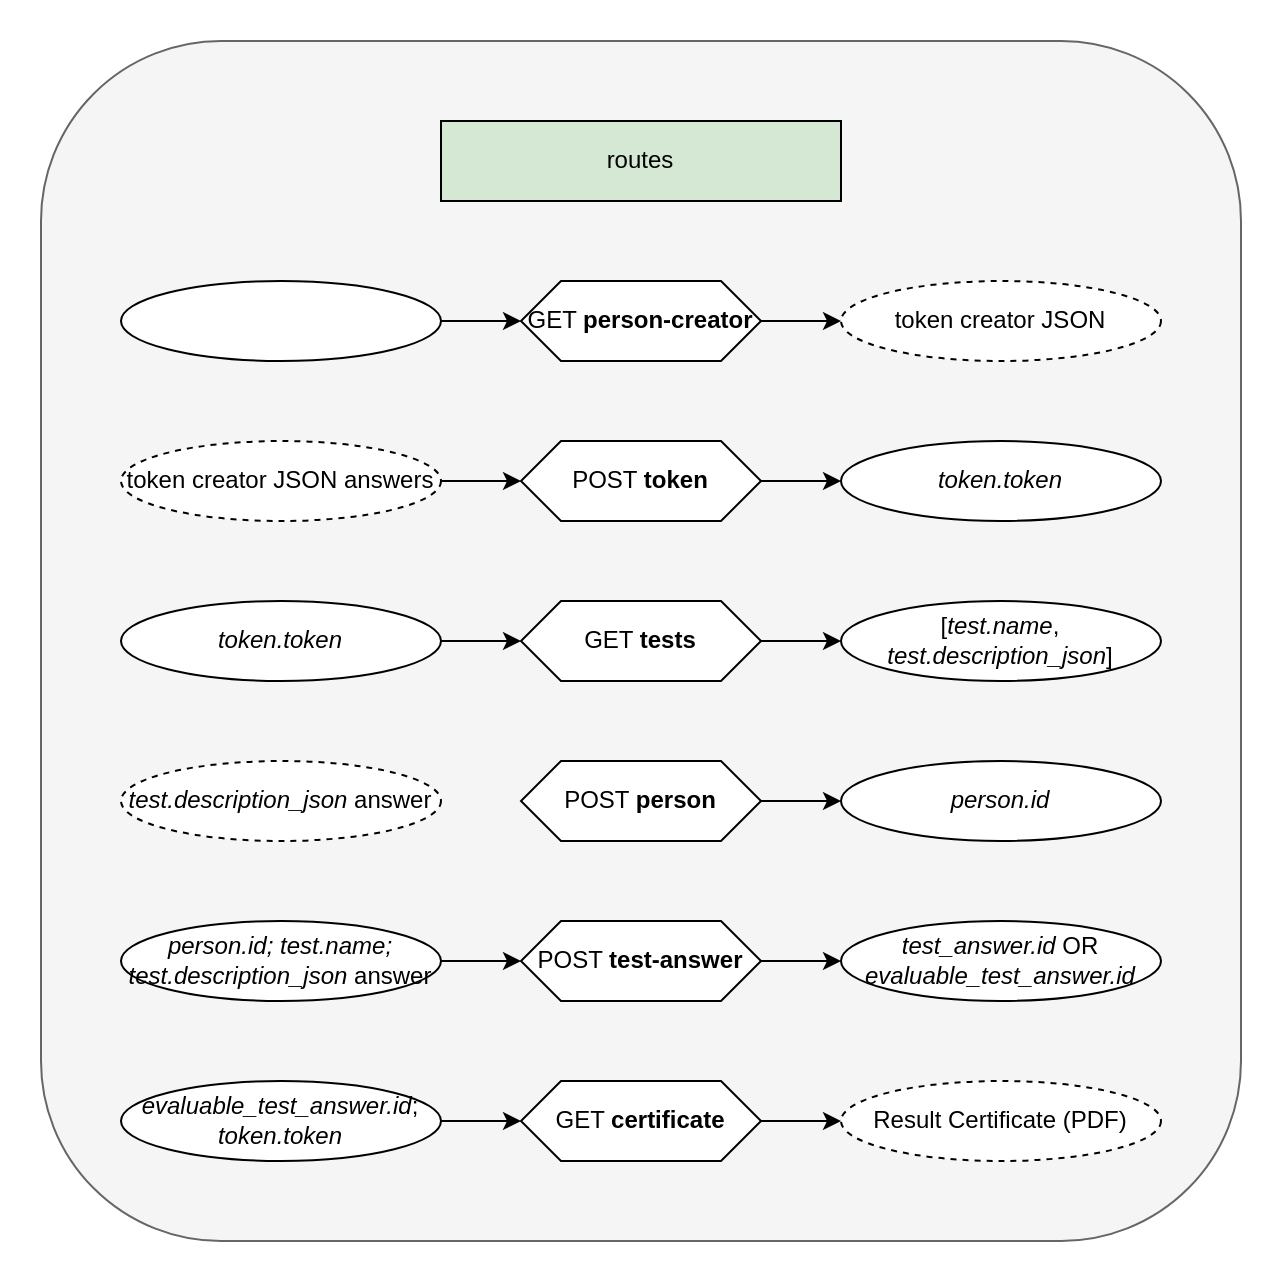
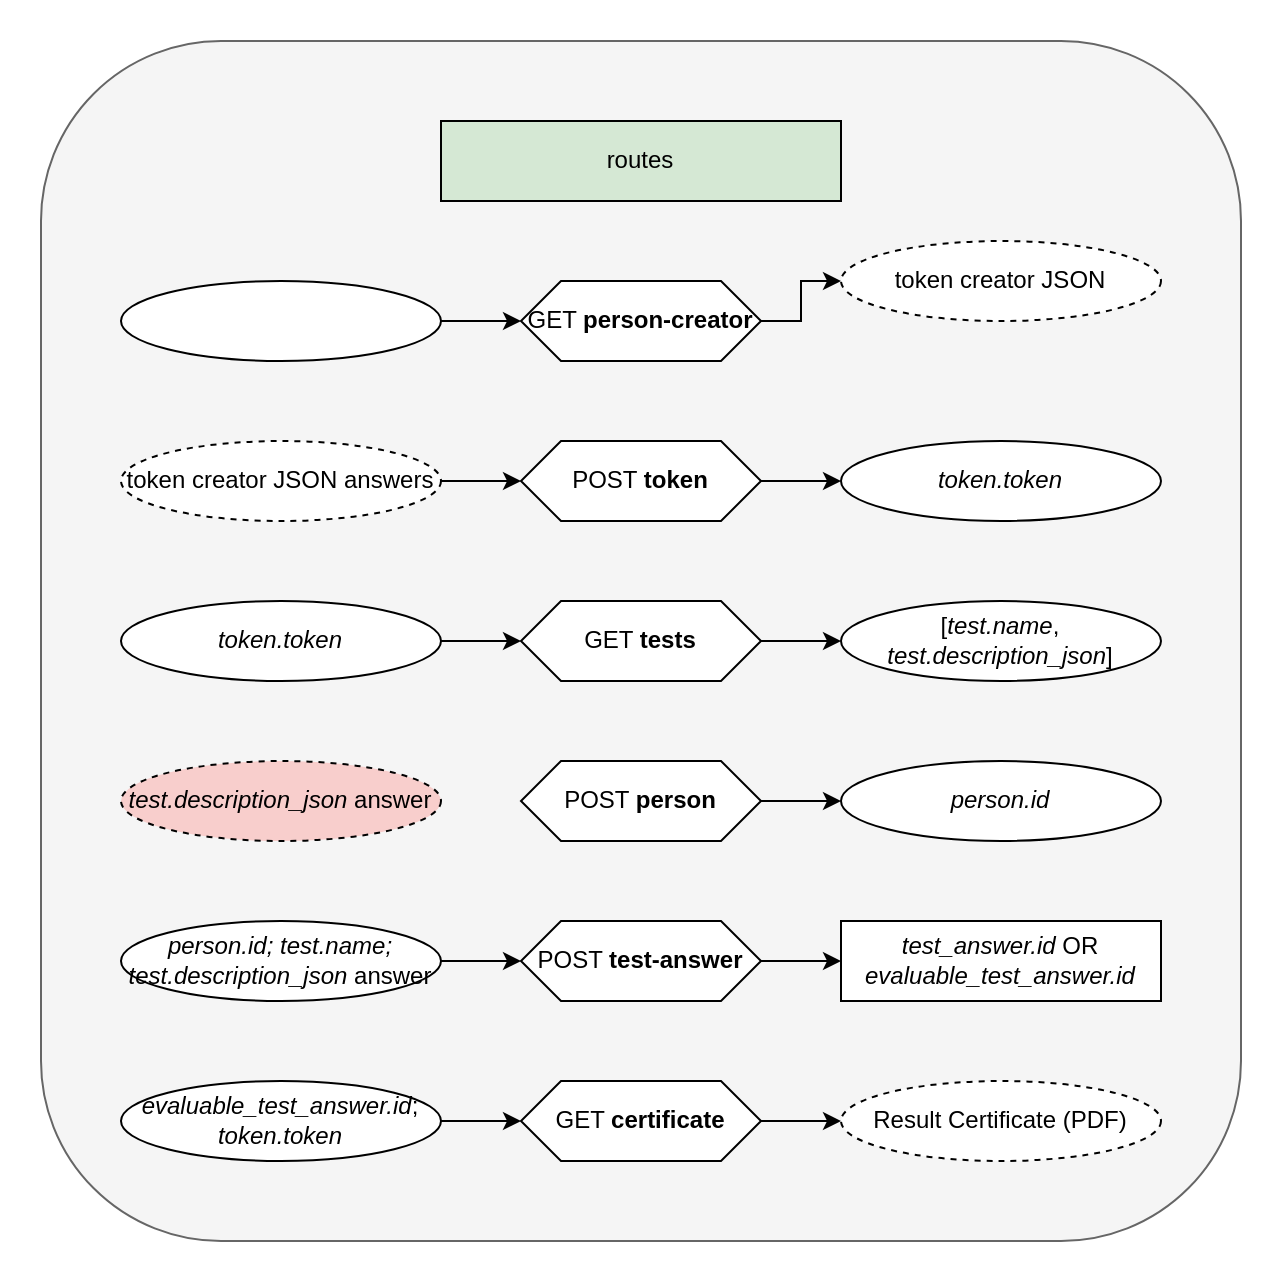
node "token creator JSON": moved (1001, 321) -> (1001, 281)
node "test.description_json answer": fillcolor #ffffff -> #f8cecc
node "test_answer.id OR evaluable_test_answer.id": shape ellipse -> rectangle
